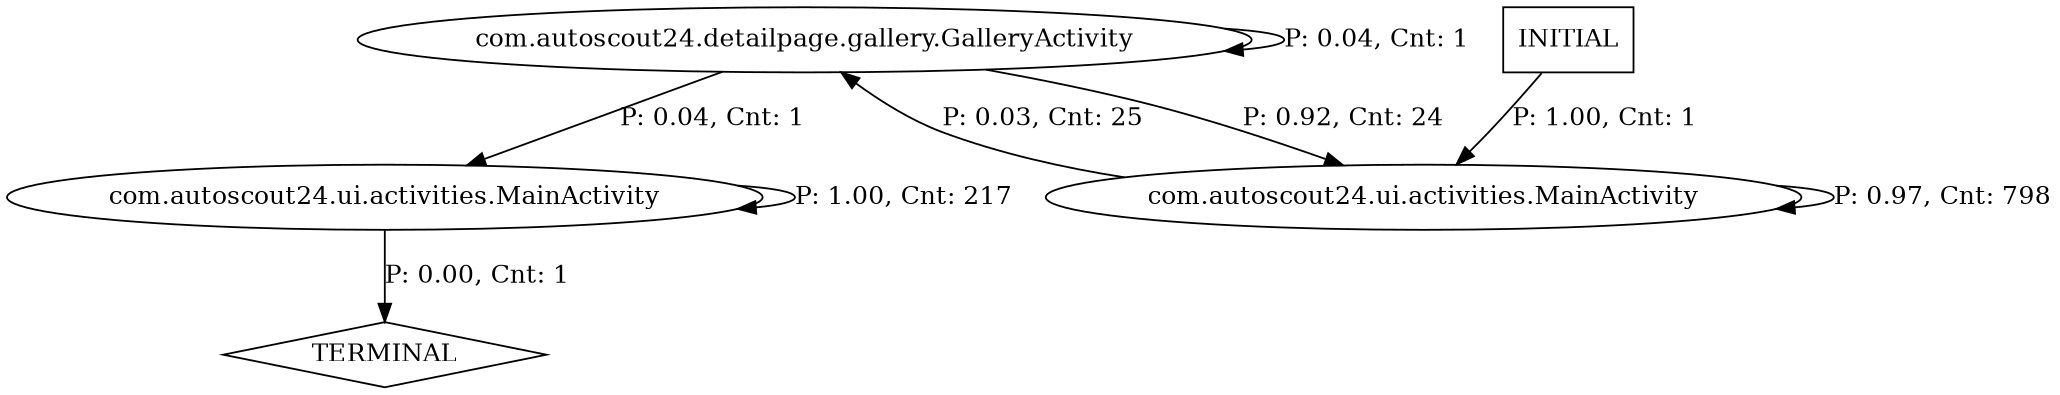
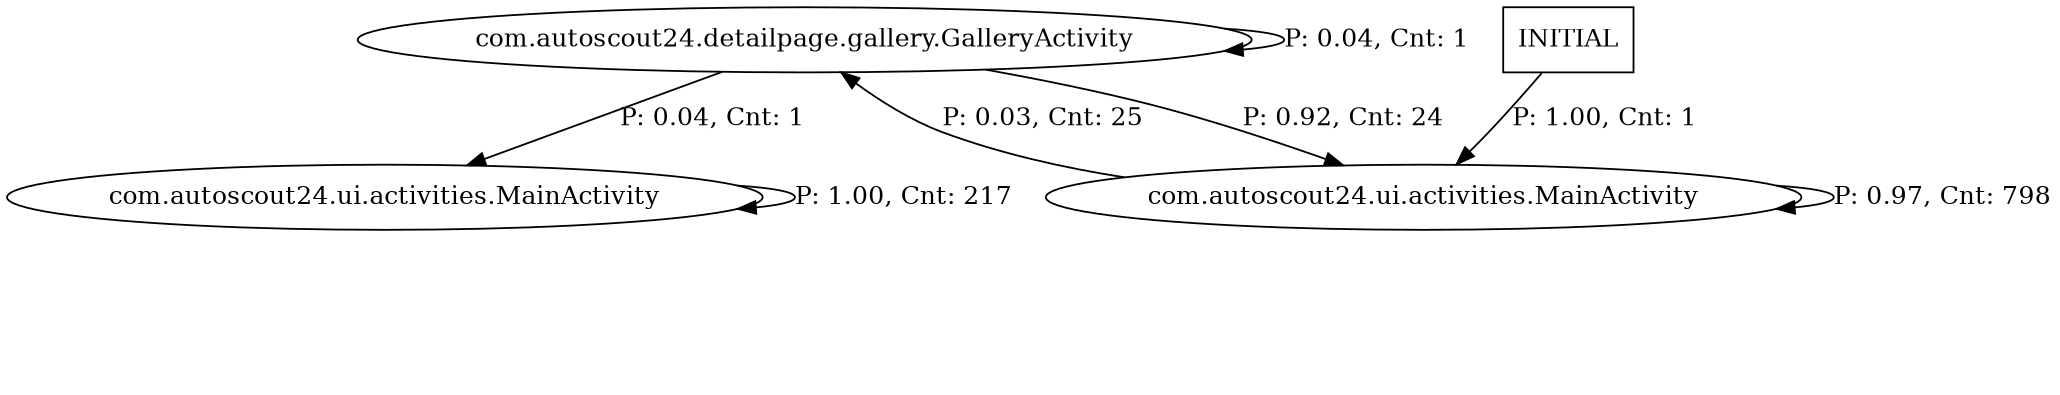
node "TERMINAL": removed
